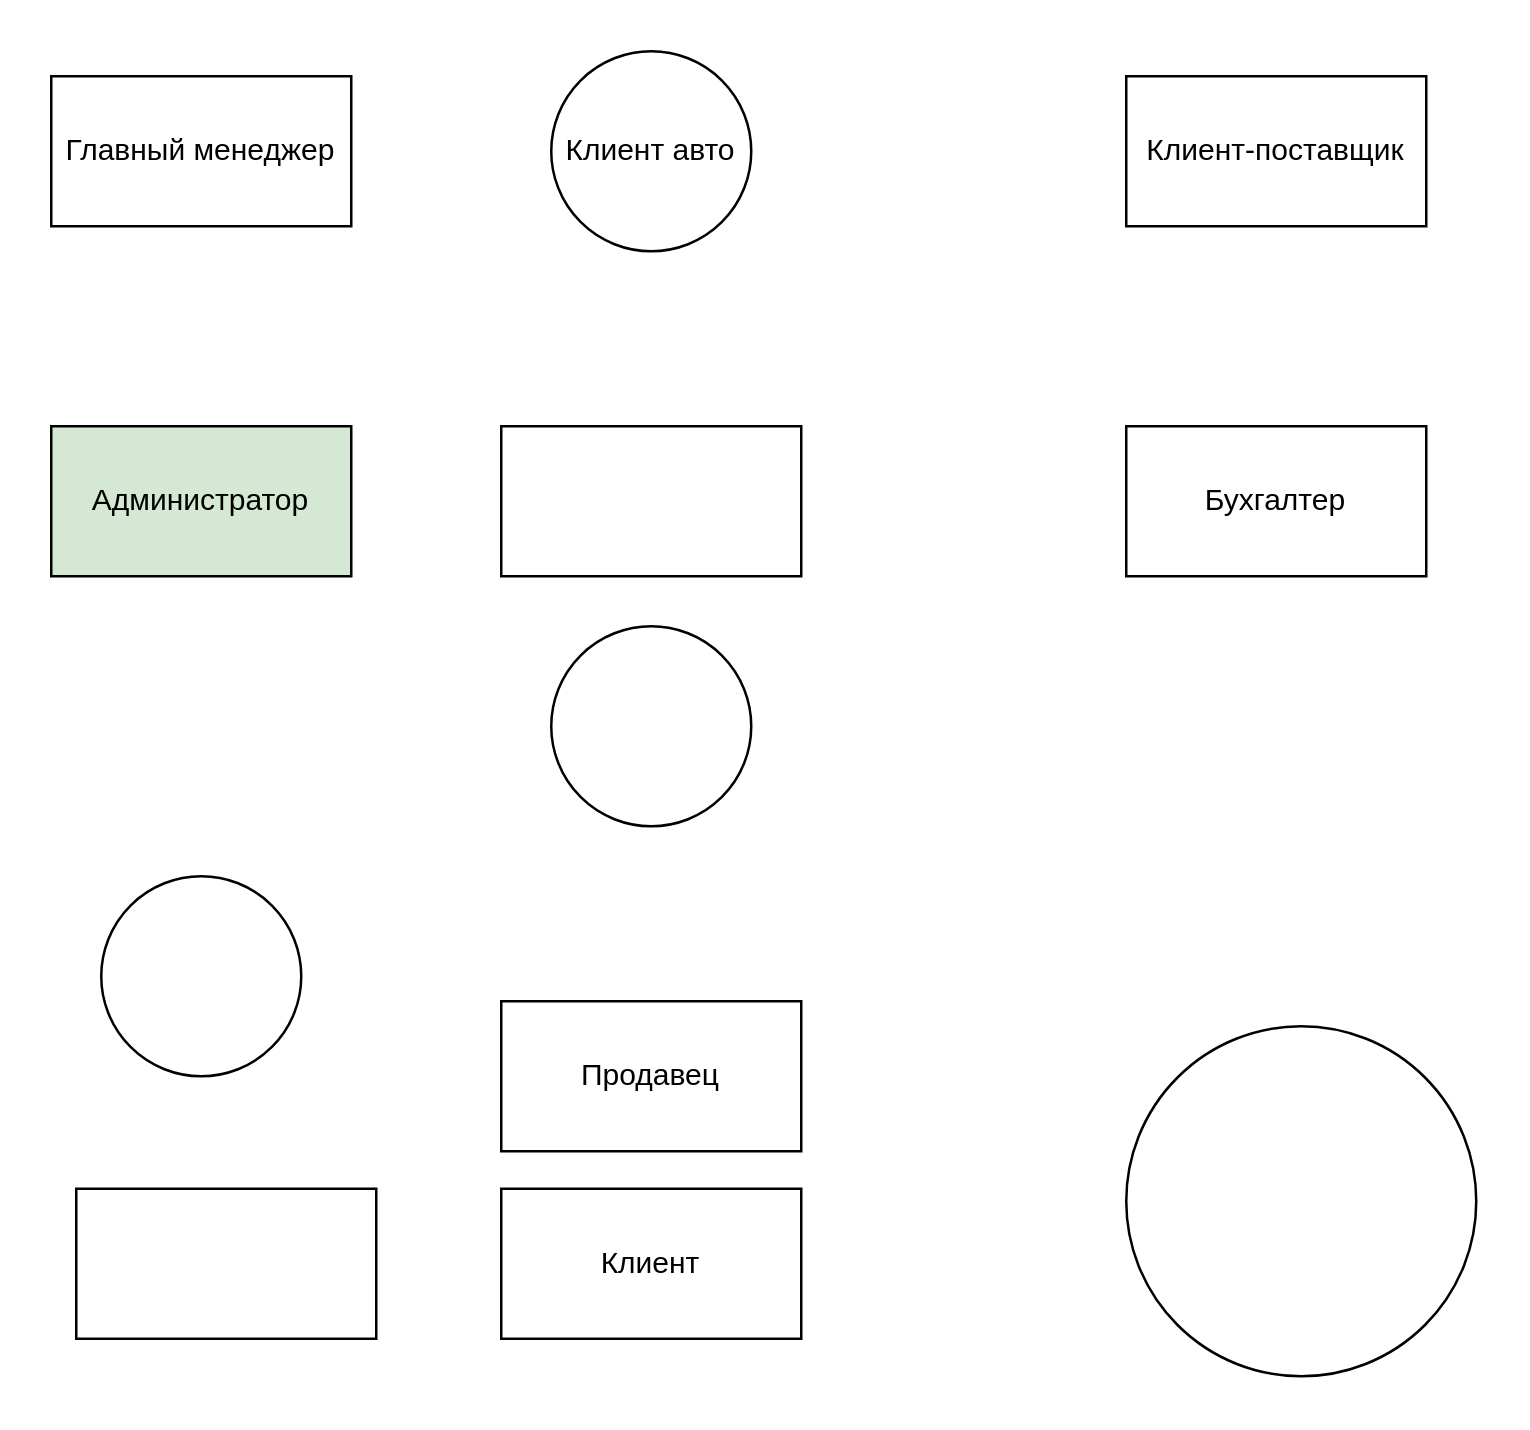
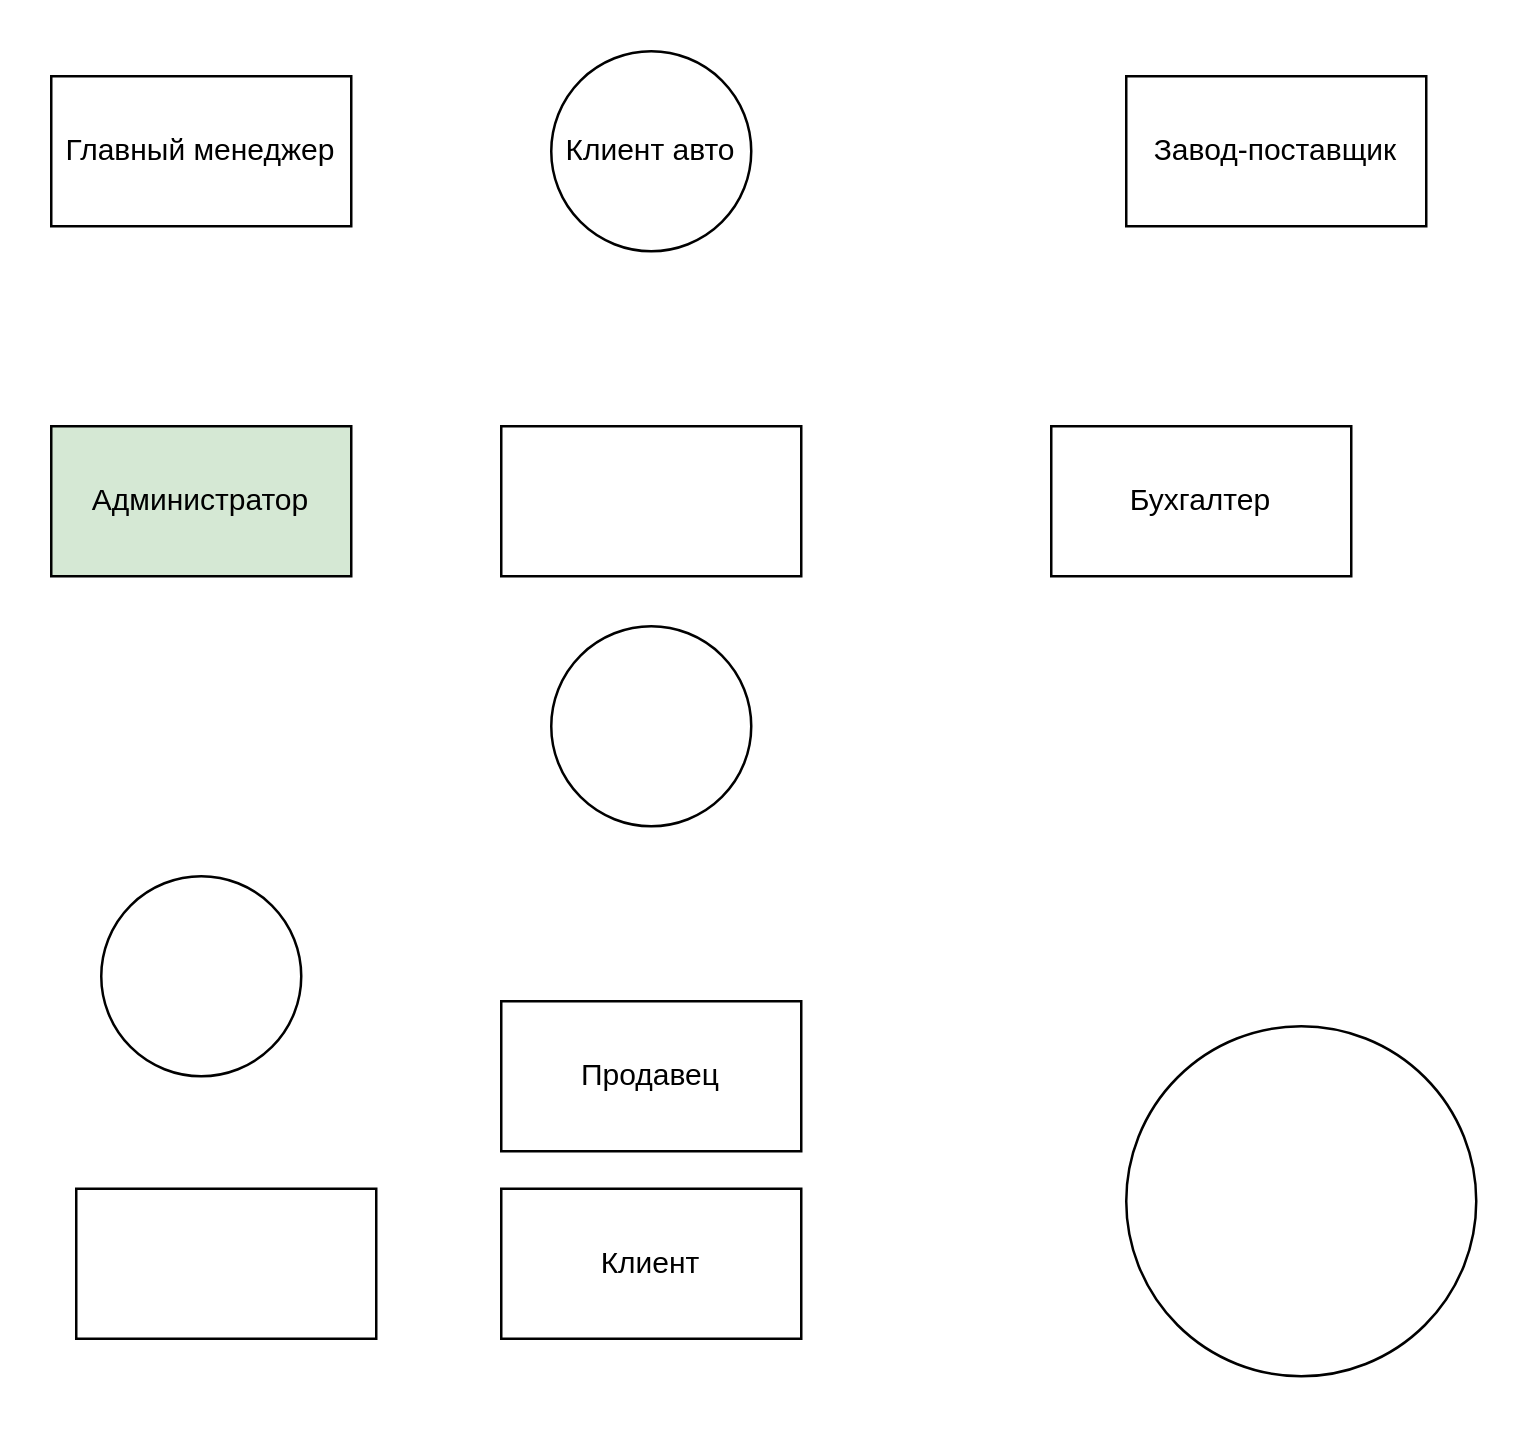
node "Клиент-поставщик": label "Клиент-поставщик" -> "Завод-поставщик"
node "Бухгалтер": moved (1276, 501) -> (1201, 501)
